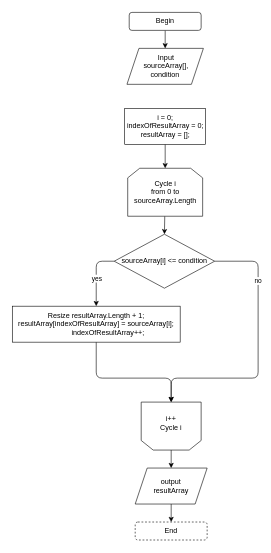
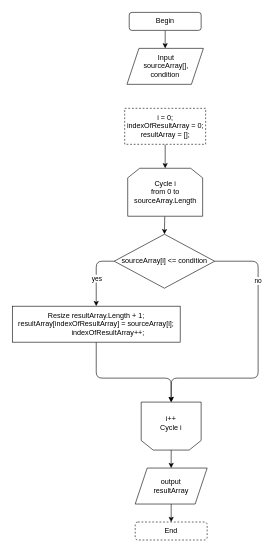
node "i = 0; indexOfResultArray = 0; resultArray = [];": style solid -> dashed
